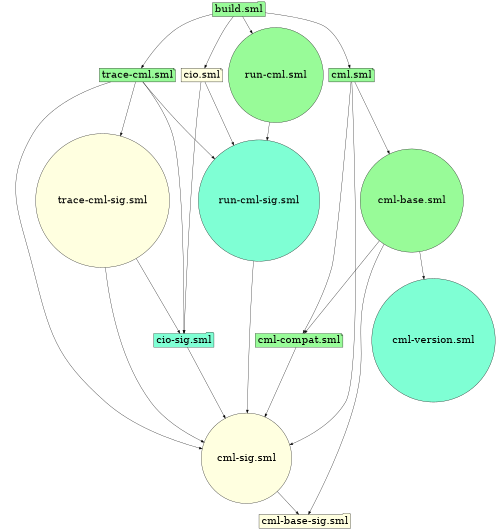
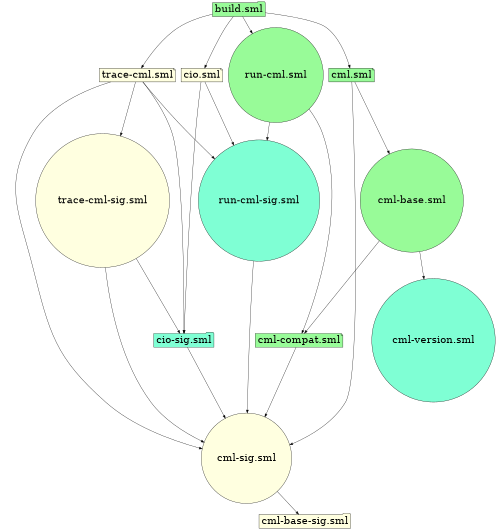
node "trace-cml.sml": fillcolor palegreen -> lightyellow
edge "cml.sml" -> "cml-compat.sml": now "run-cml.sml" -> "cml-compat.sml"
edge "cml-base.sml" -> "cml-base-sig.sml": removed
